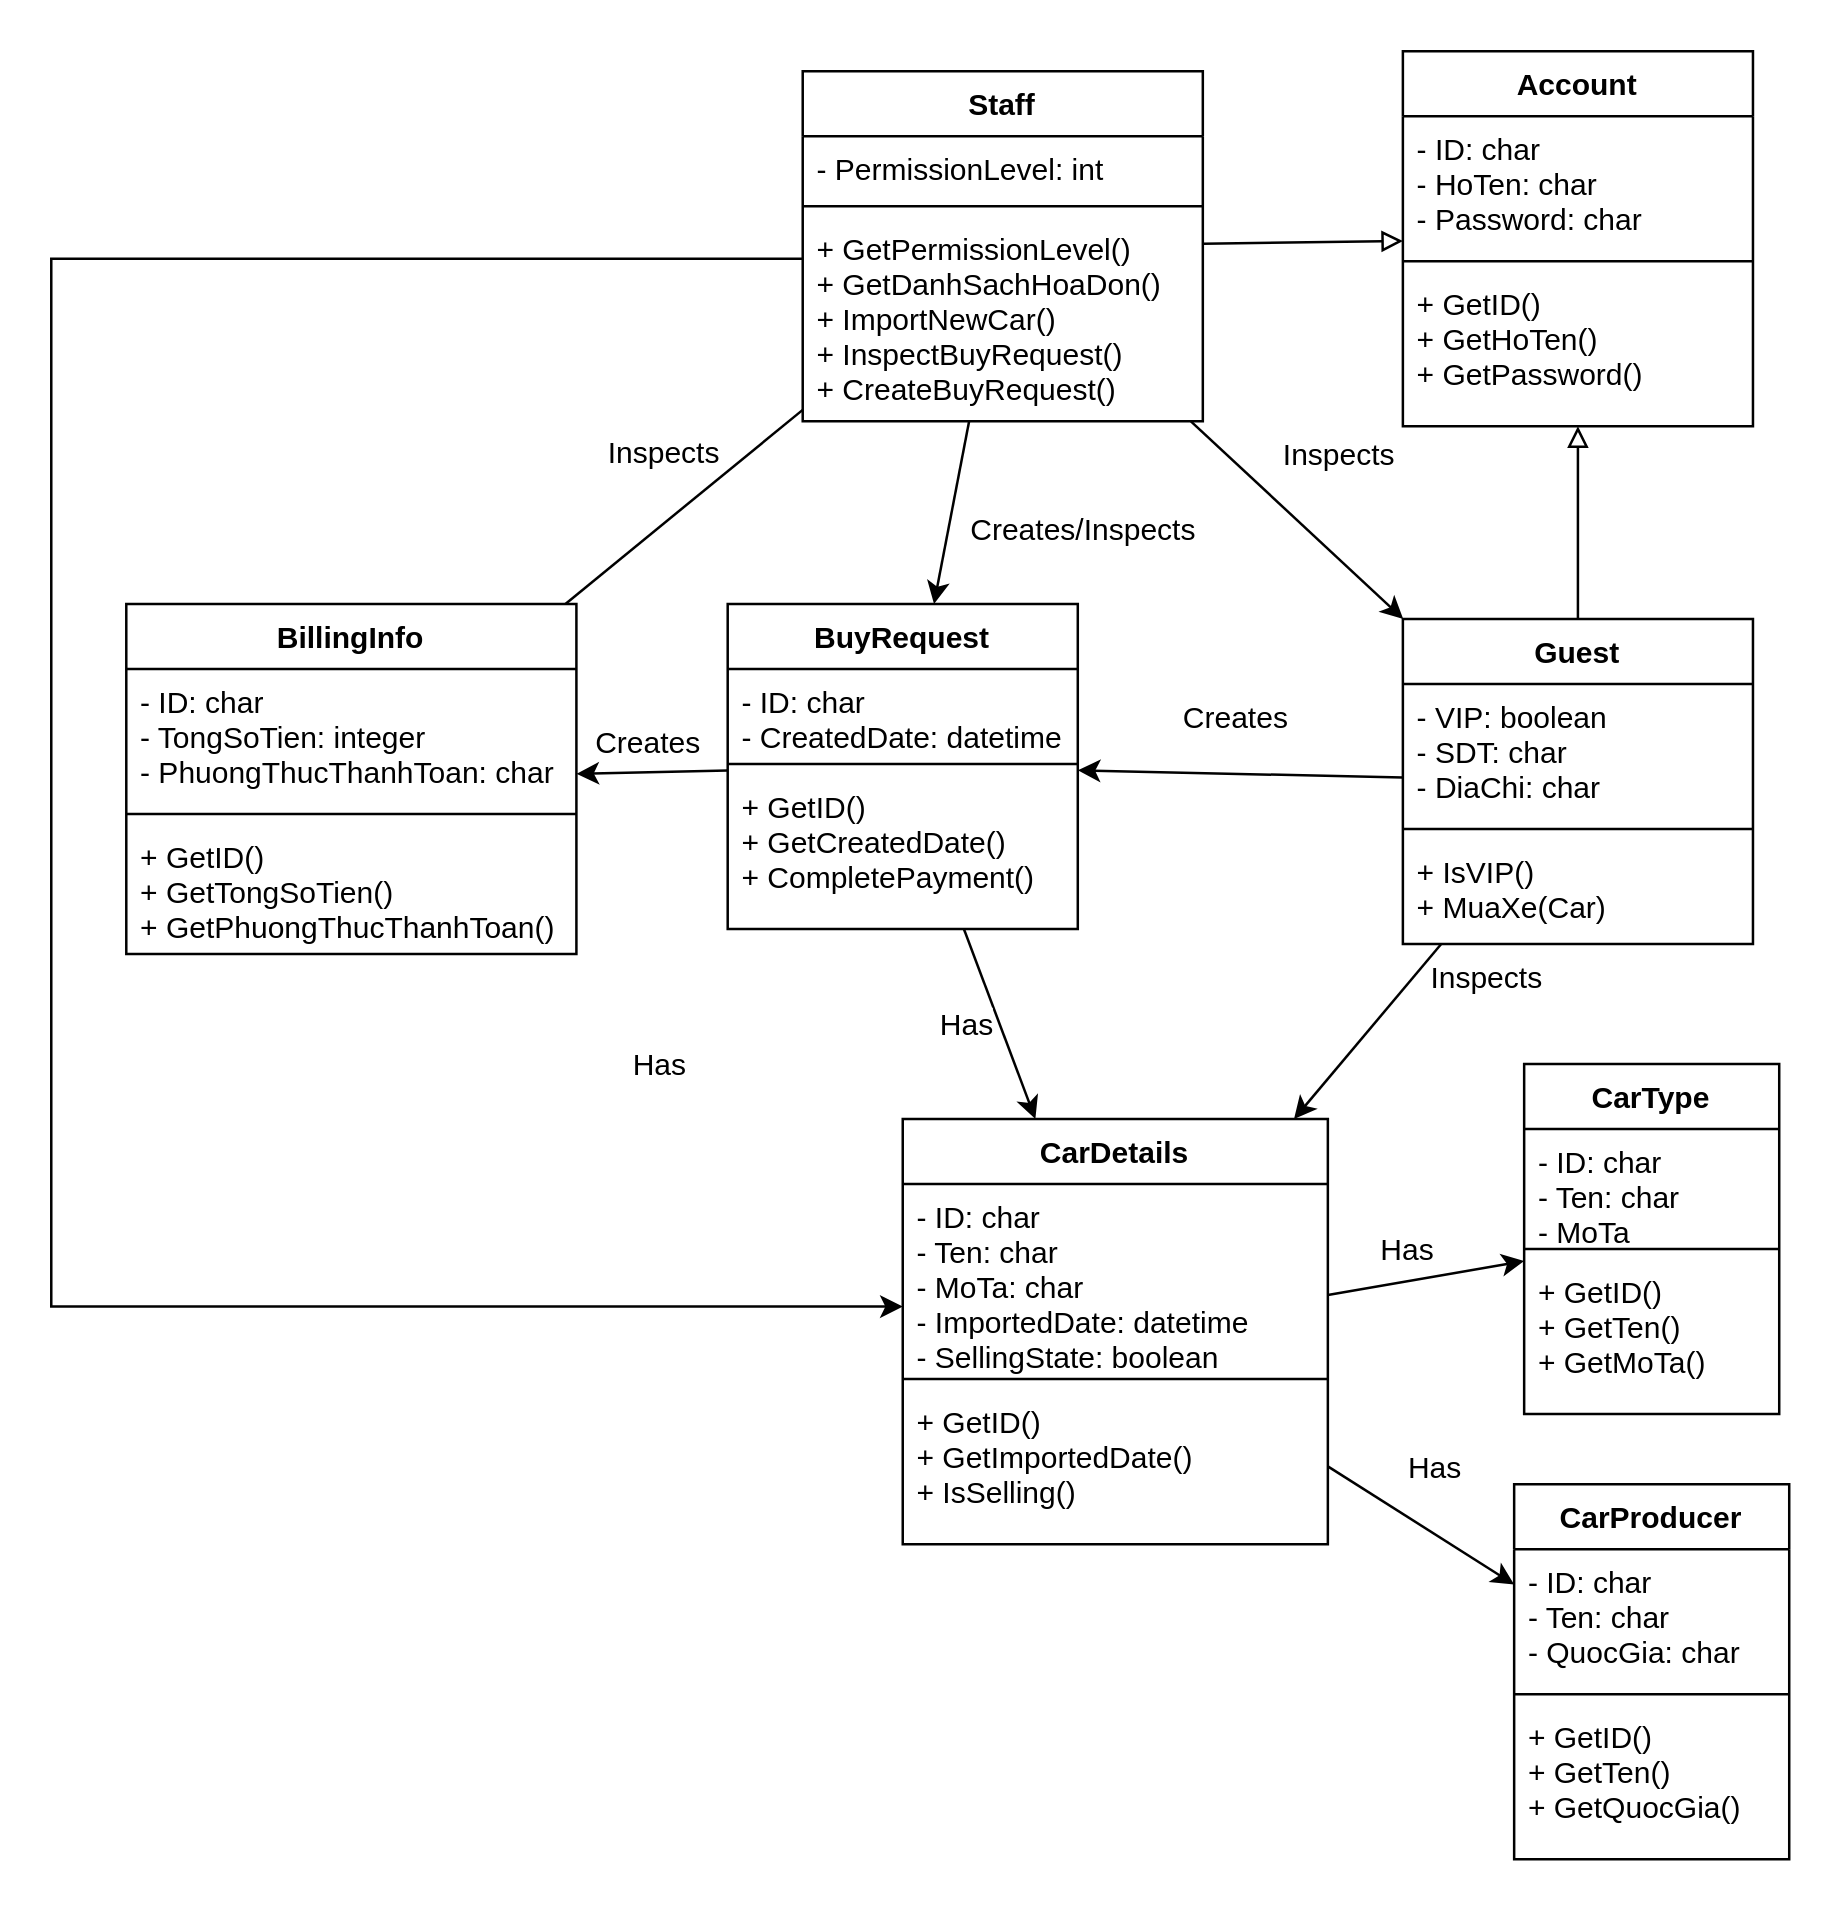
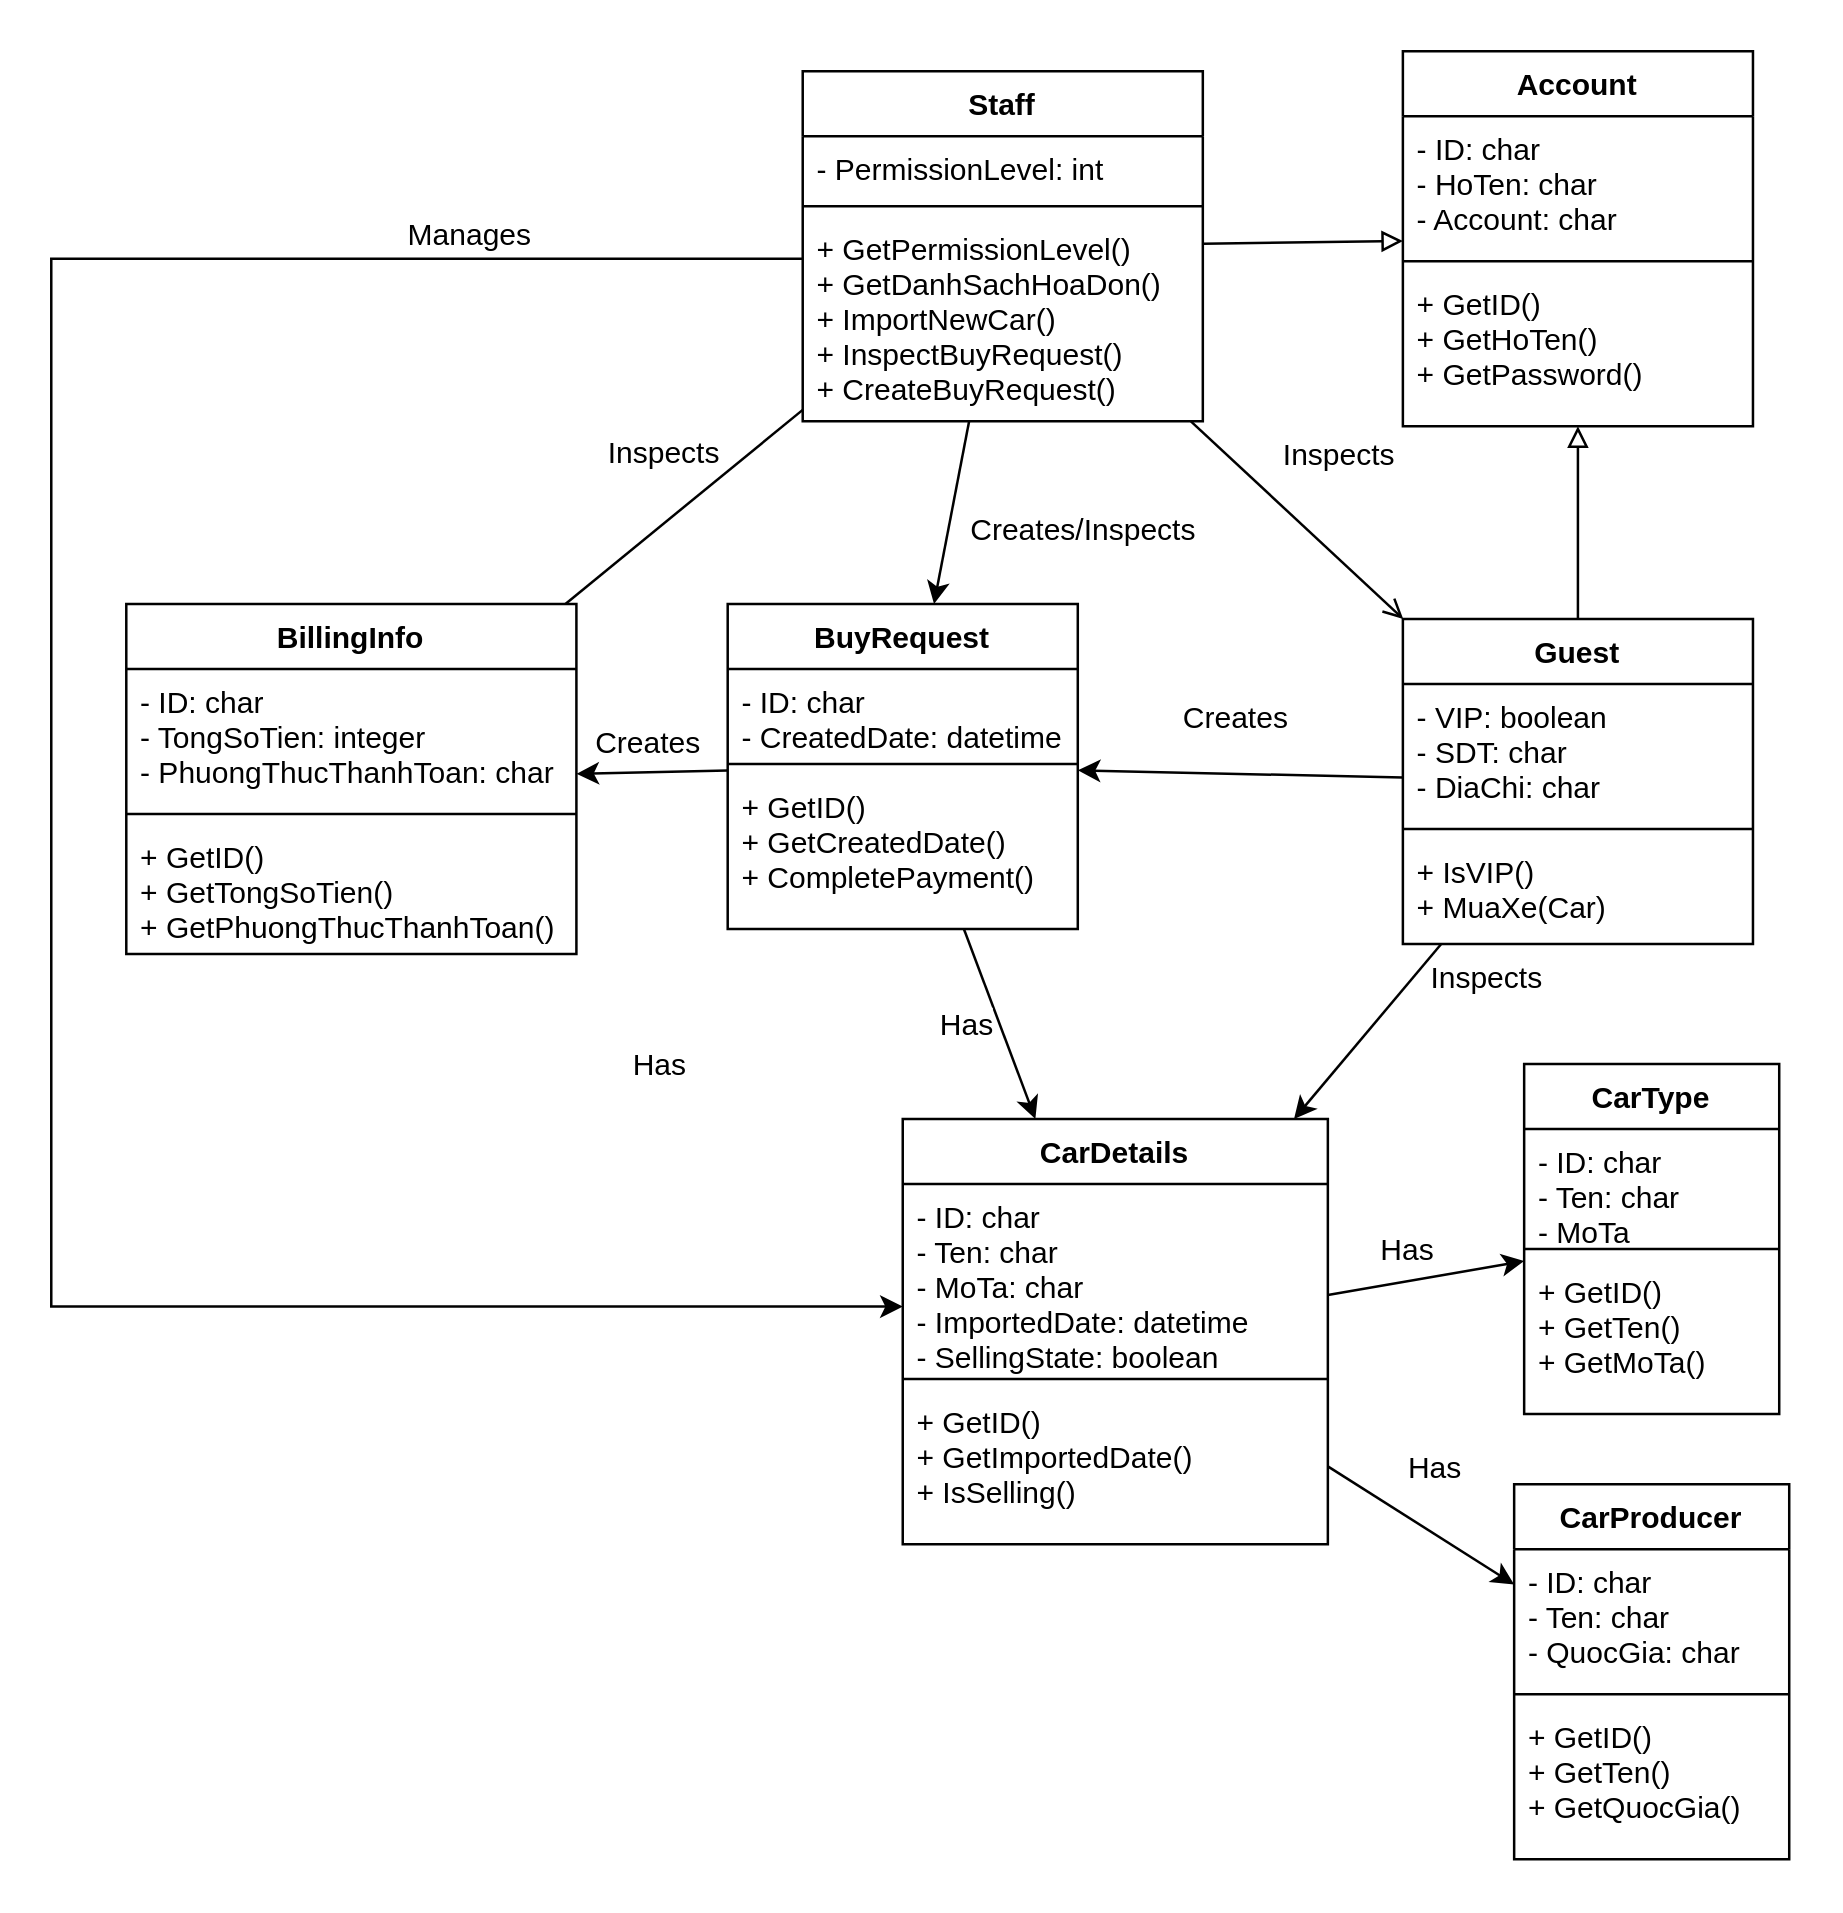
node "- ID: char - HoTen: char - Password: char": label "- ID: char - HoTen: char - Password: char" -> "- ID: char - HoTen: char - Account: char"
node "Manages": added
edge "Staff" -> "Guest": arrowhead classic -> open
